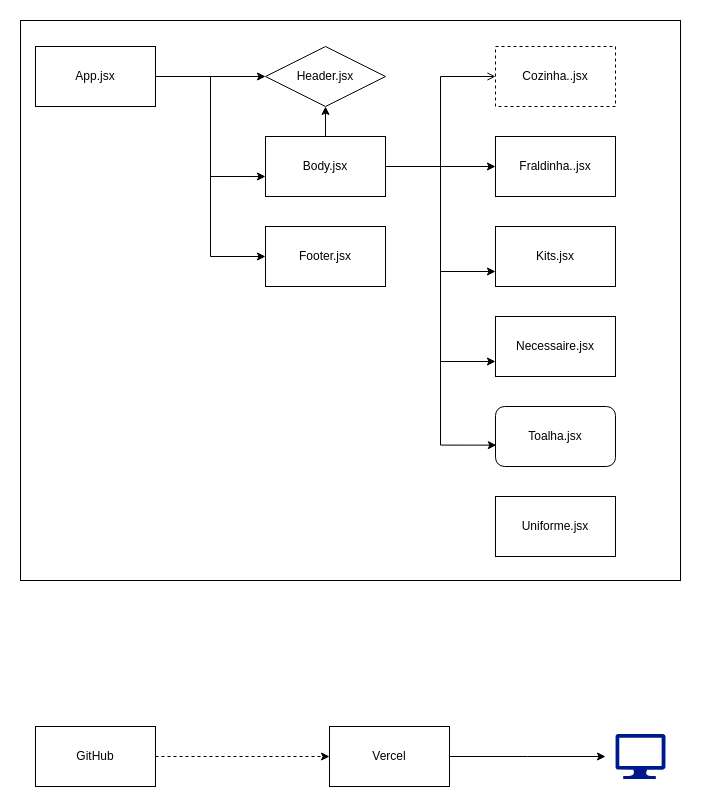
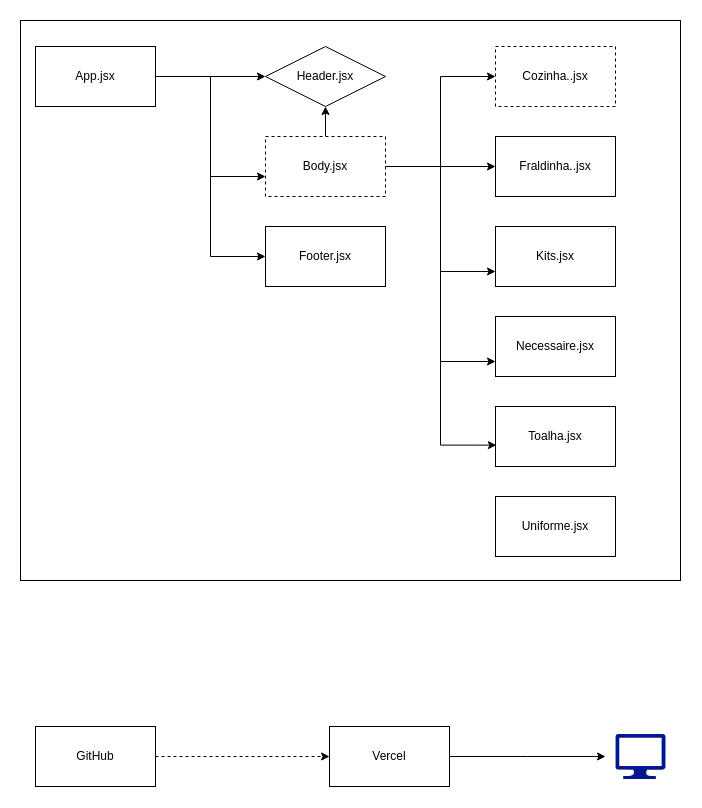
edge "Body.jsx" -> "Cozinha..jsx": arrowhead open -> classic
node "Body.jsx": style solid -> dashed
node "Toalha.jsx": shape rounded rectangle -> rectangle
